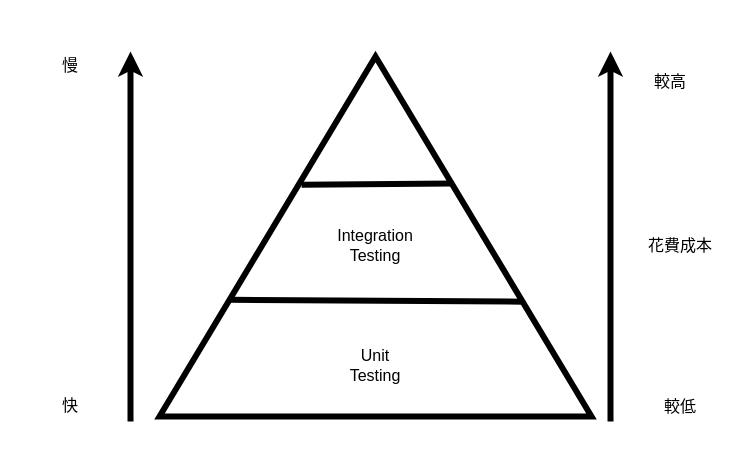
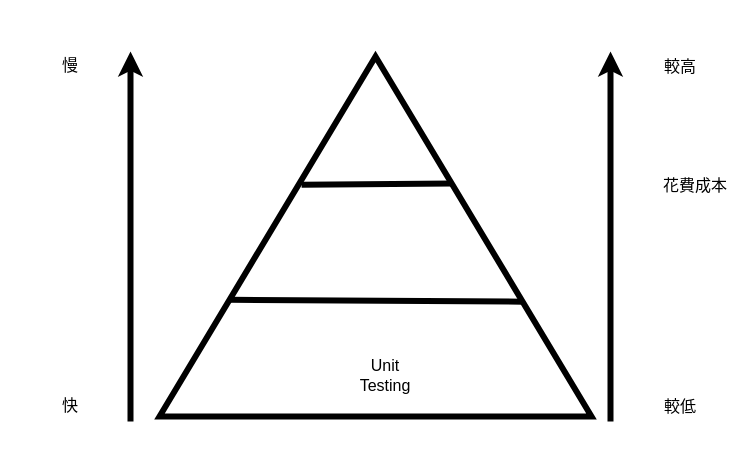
node "較高": moved (671, 82) -> (681, 67)
node "Integration Testing": removed
node "花費成本": moved (681, 246) -> (696, 186)
node "Unit Testing": moved (376, 366) -> (386, 376)
